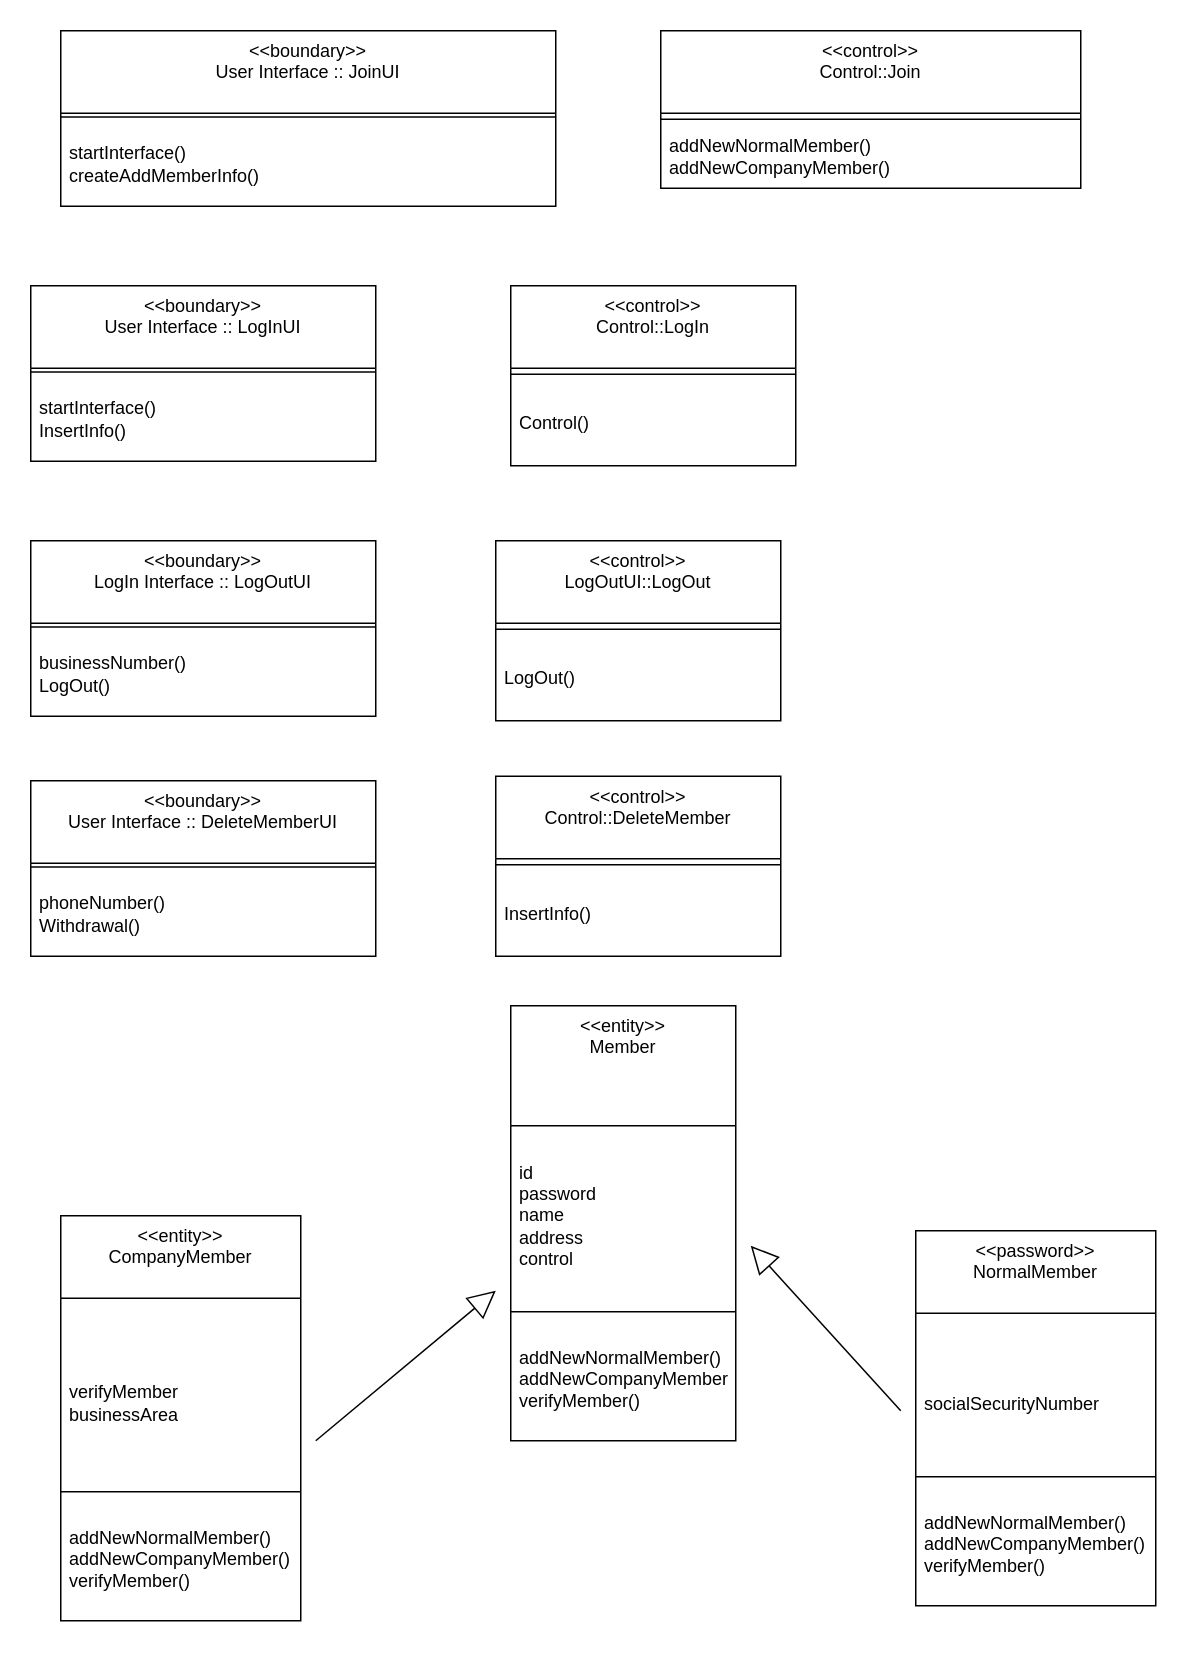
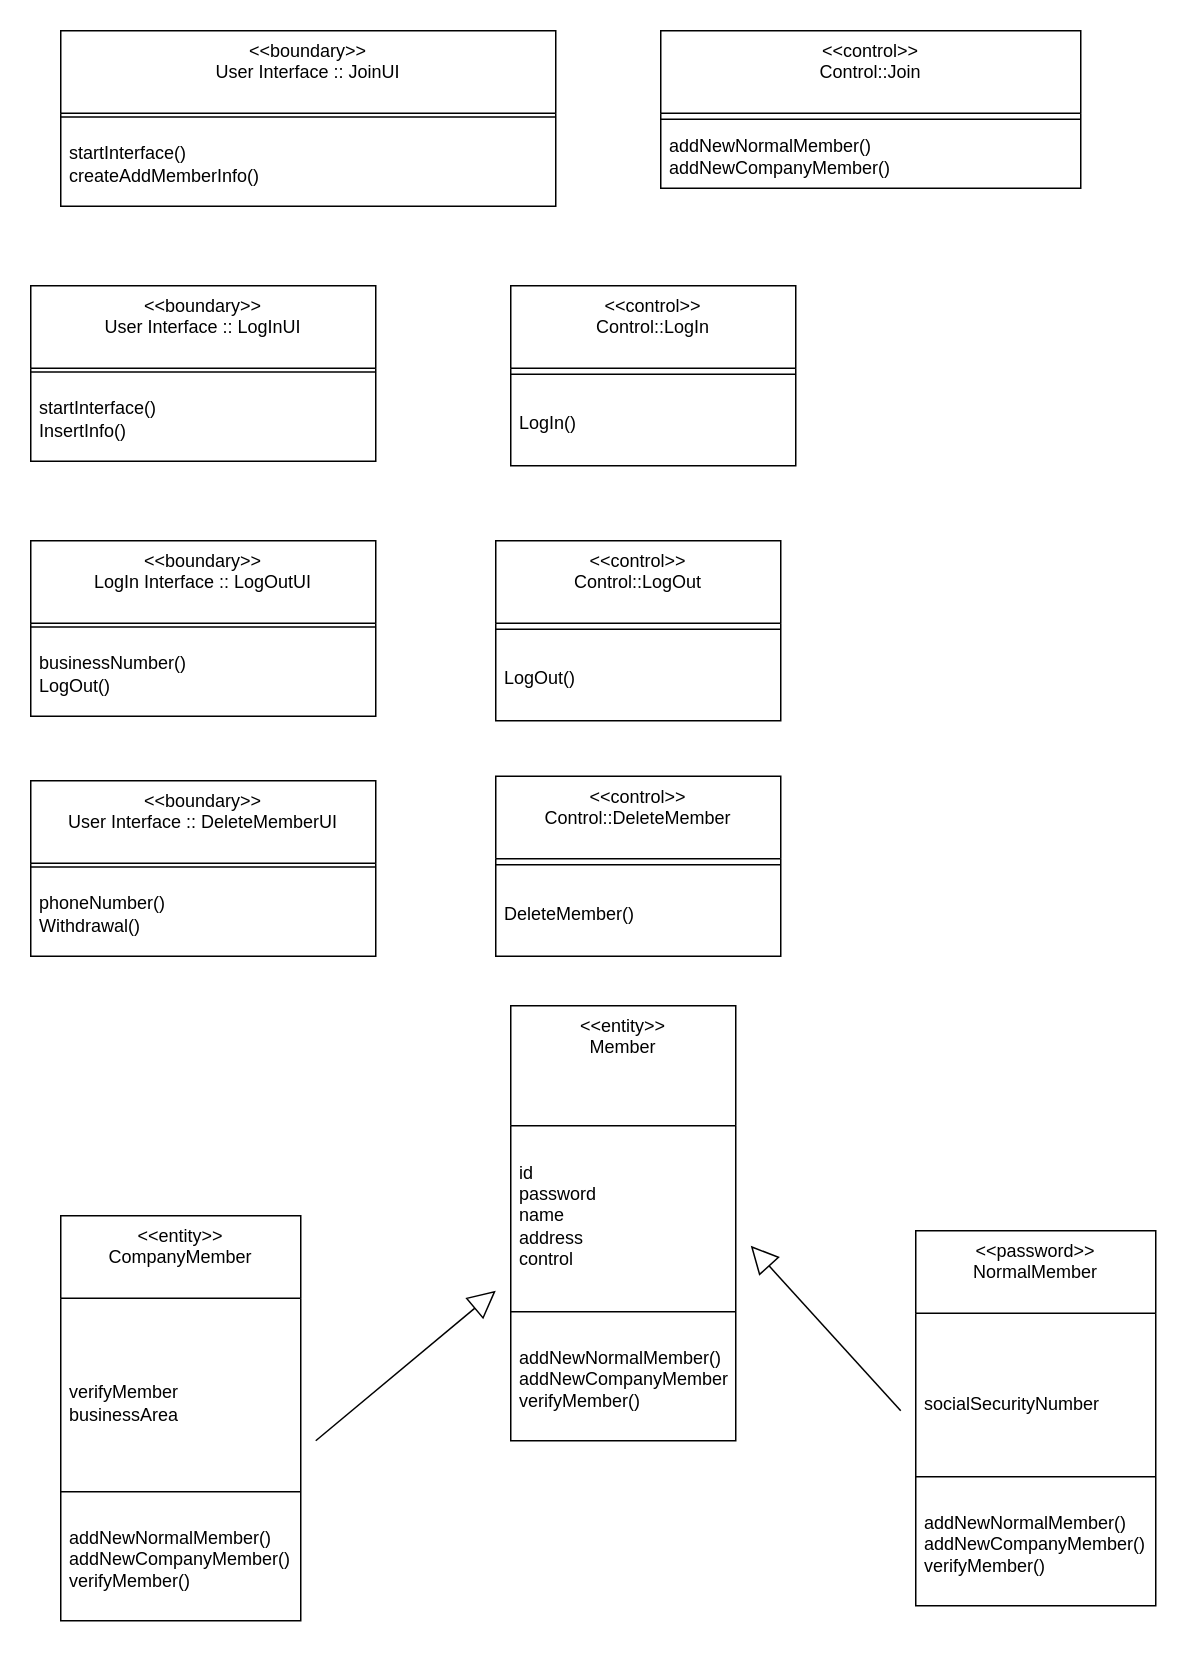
node "Control()": label "Control()" -> "LogIn()"
node "<<control>> LogOutUI::LogOut": label "<<control>> LogOutUI::LogOut" -> "<<control>> Control::LogOut"
node "InsertInfo()": label "InsertInfo()" -> "DeleteMember()"
